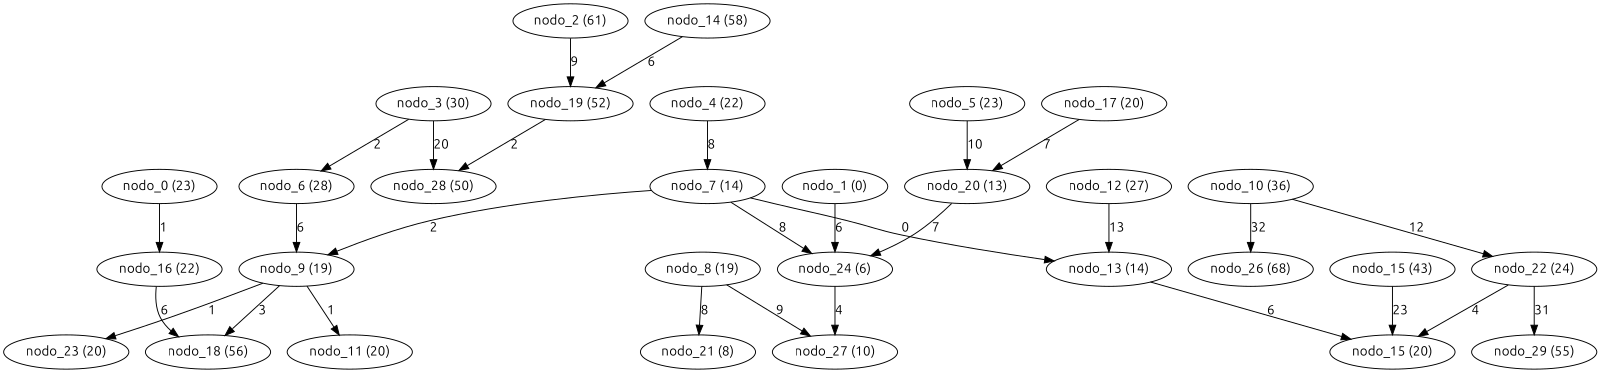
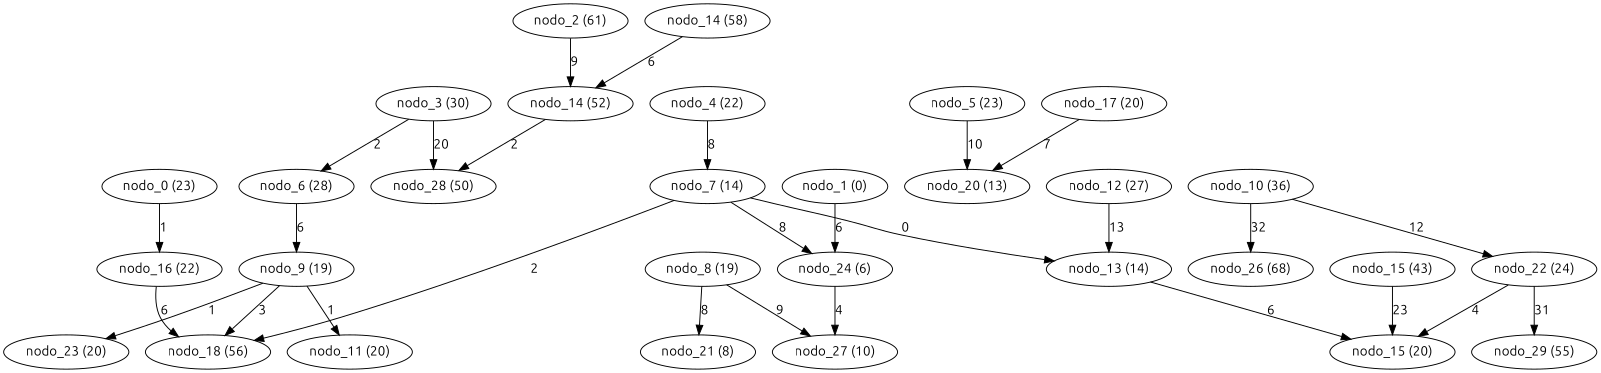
node "nodo_19 (52)": label "nodo_19 (52)" -> "nodo_14 (52)"
edge "nodo_7 (14)" -> "nodo_9 (19)": now "nodo_7 (14)" -> "nodo_18 (56)"
edge "nodo_20 (13)" -> "nodo_24 (6)": removed, label "7"
